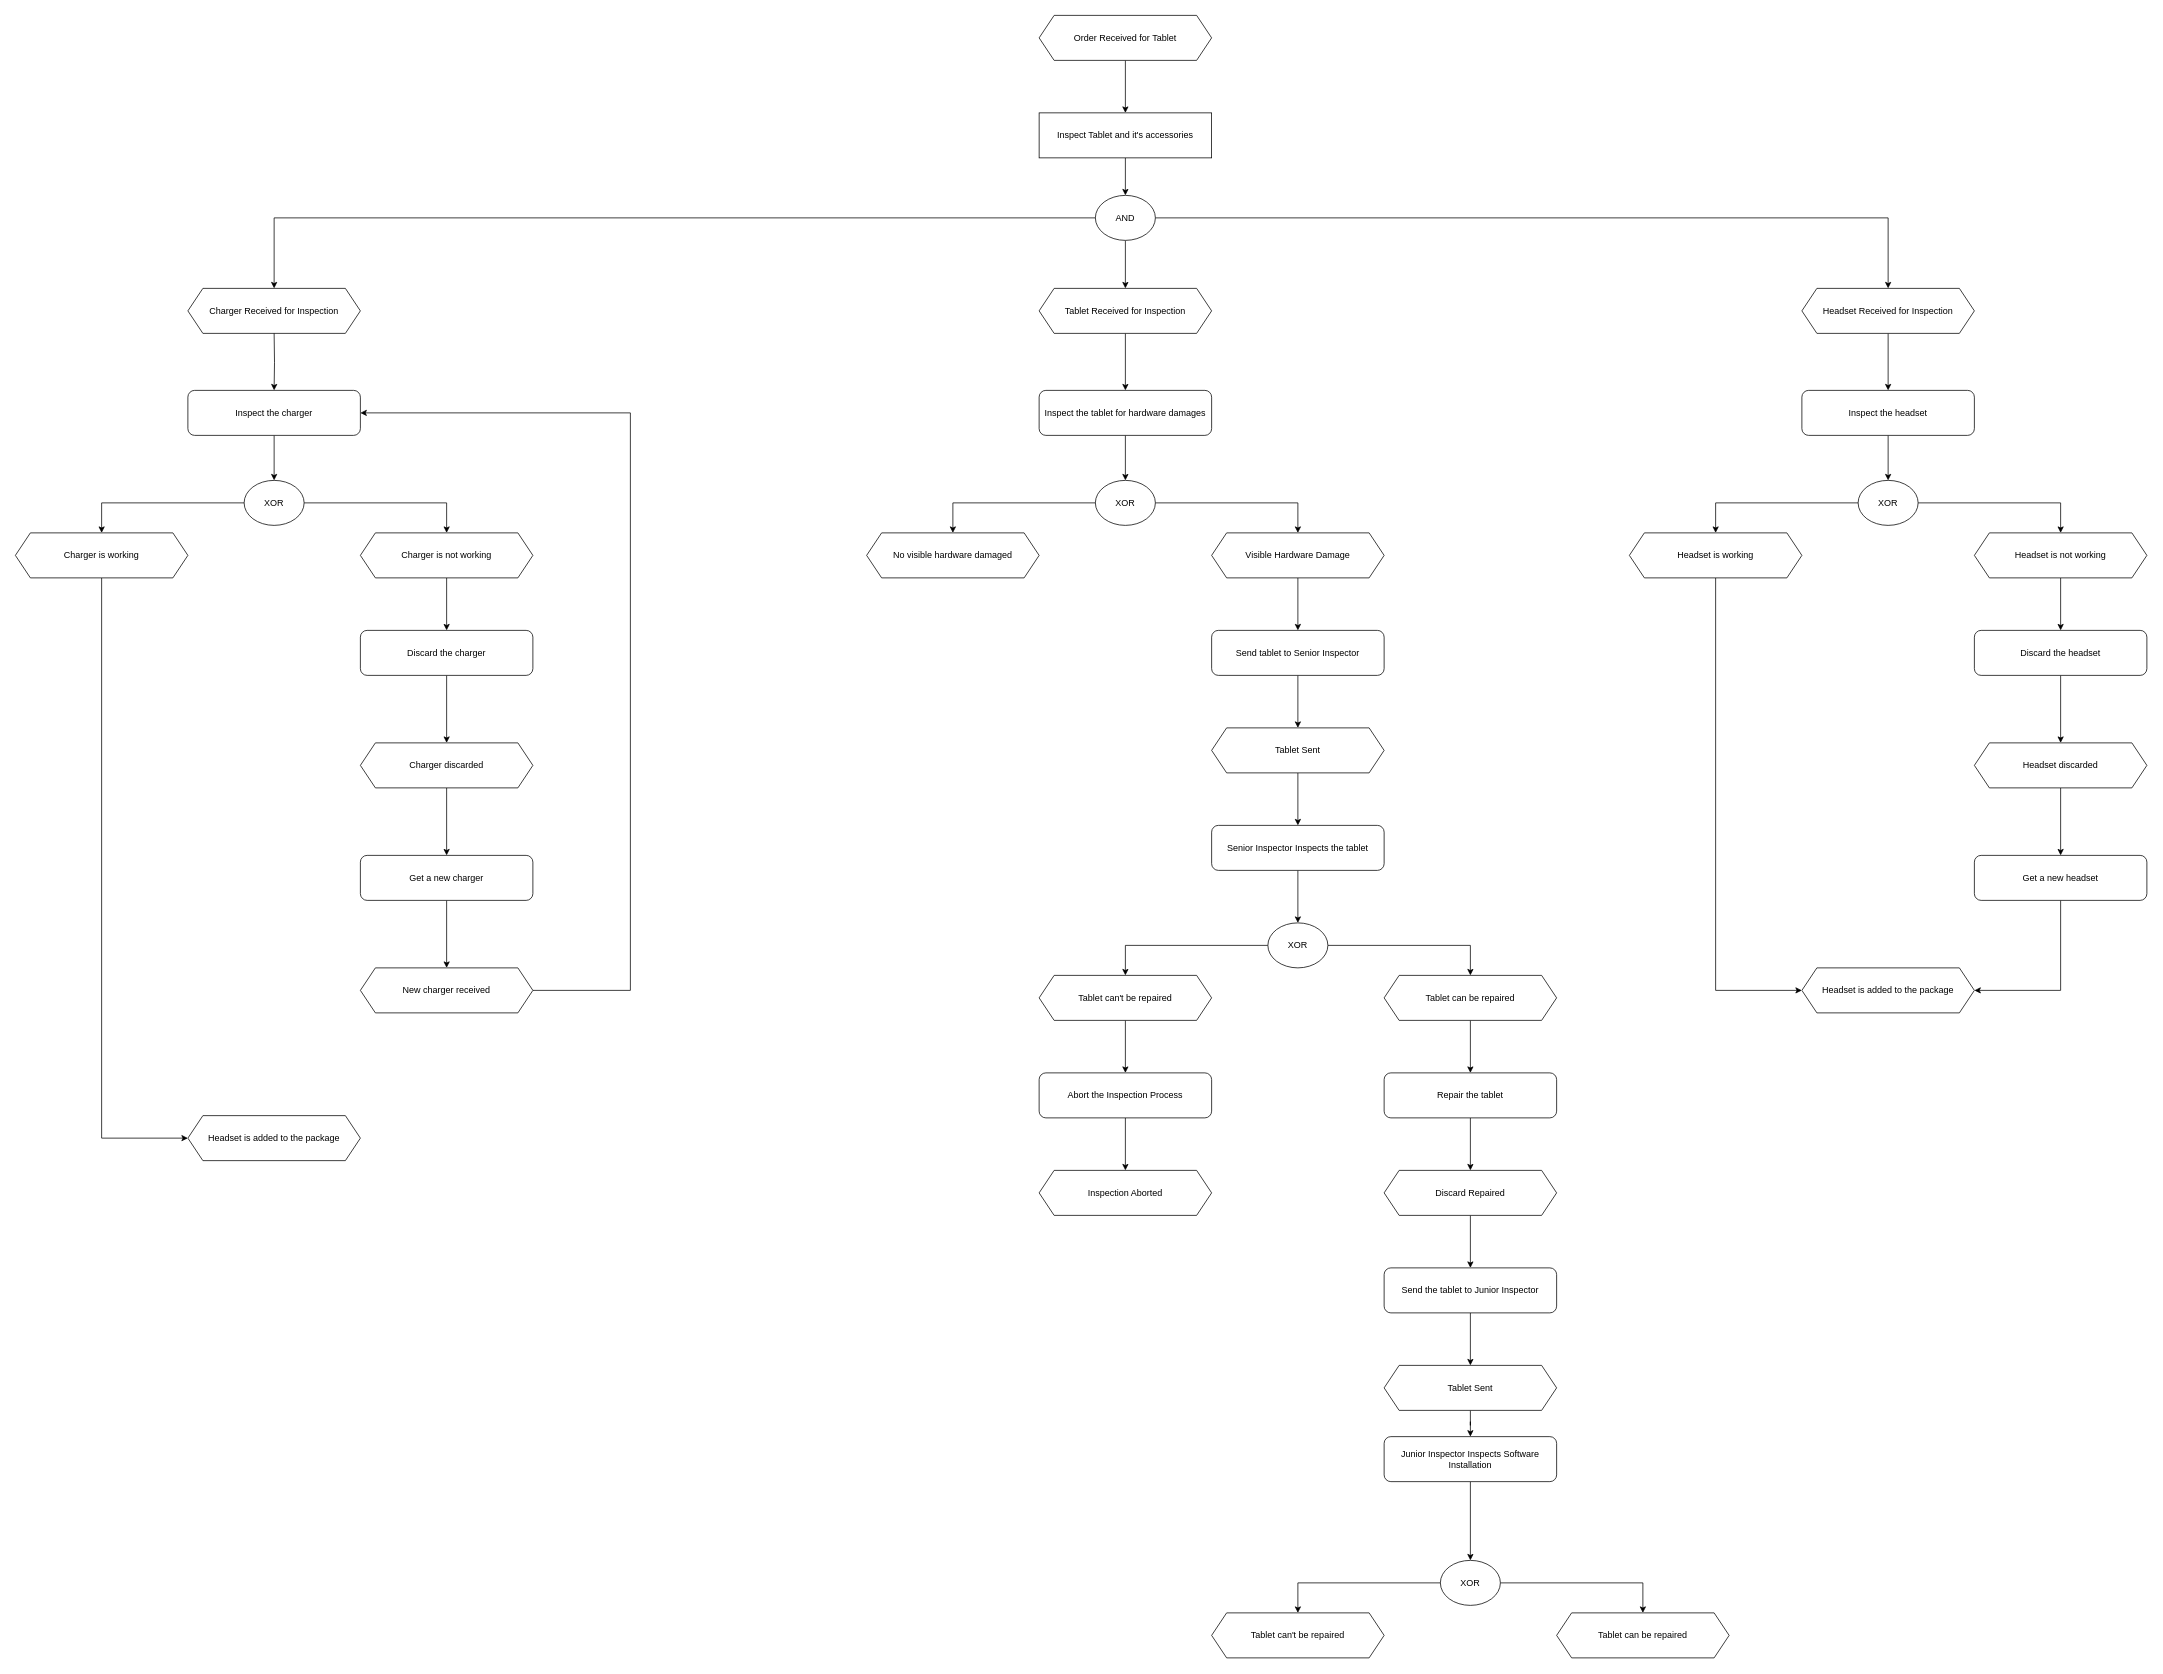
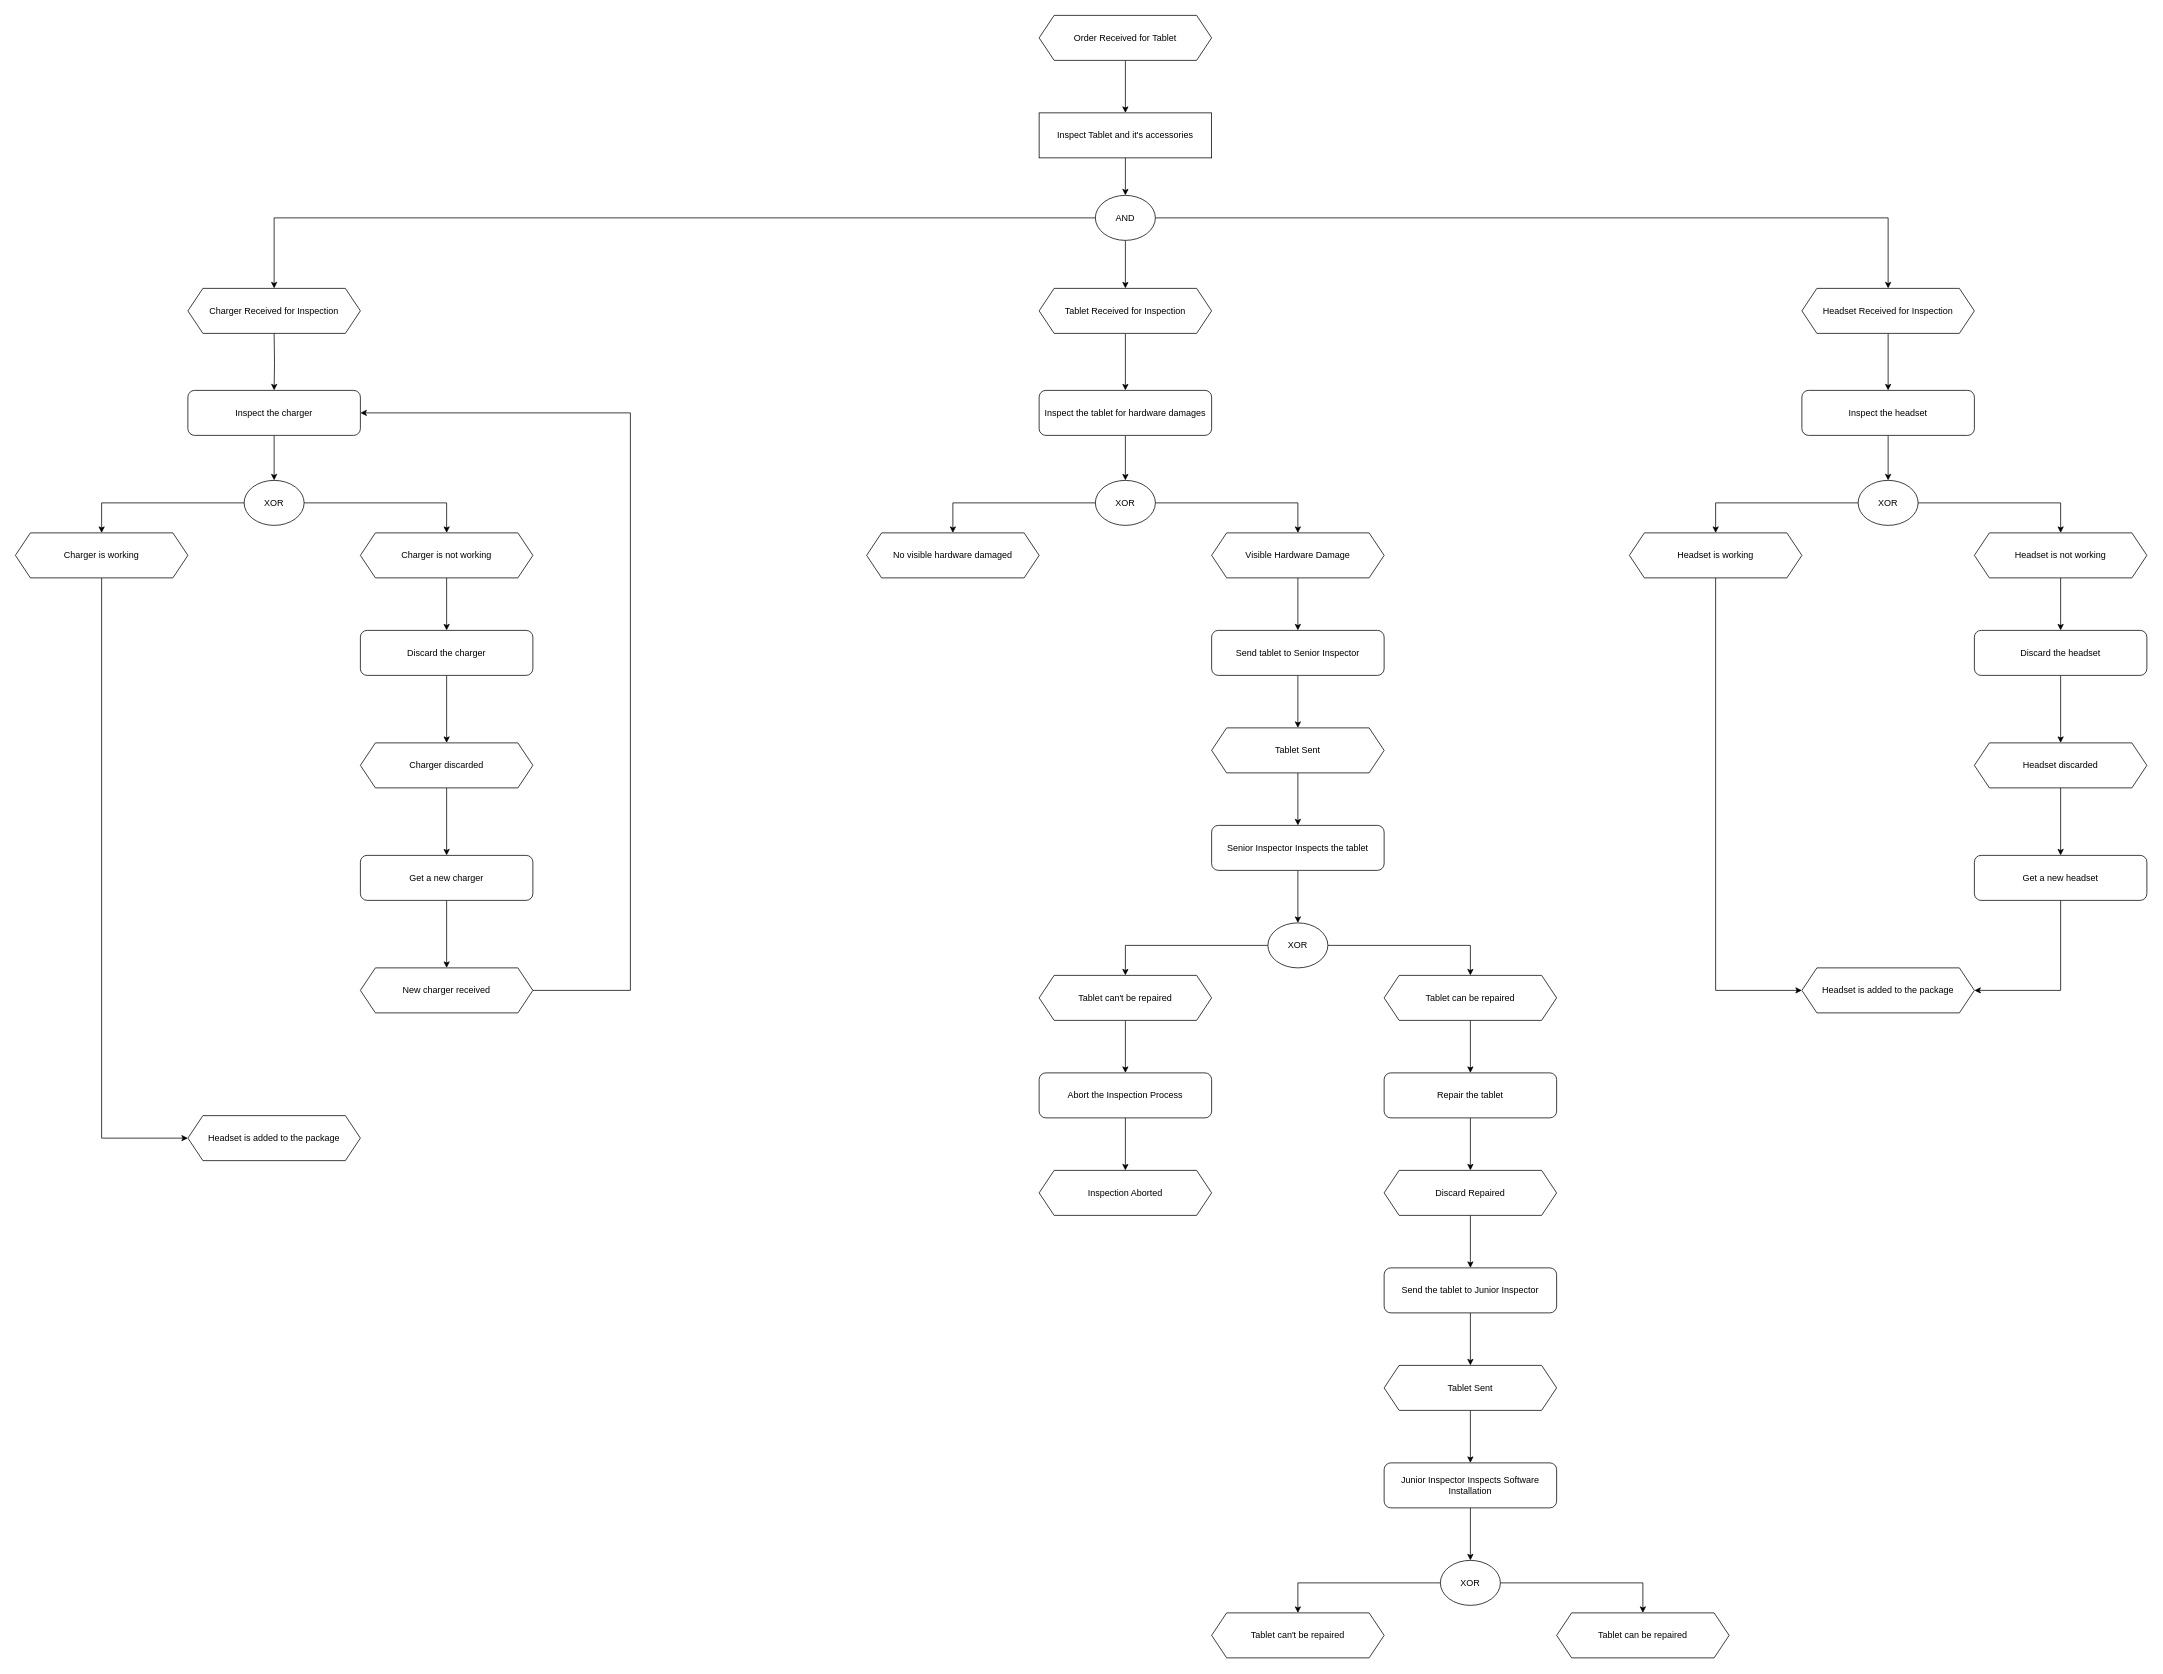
node "Junior Inspector Inspects Software Installation": moved (1470, 1459) -> (1470, 1485)
